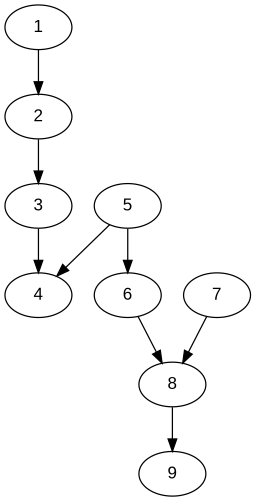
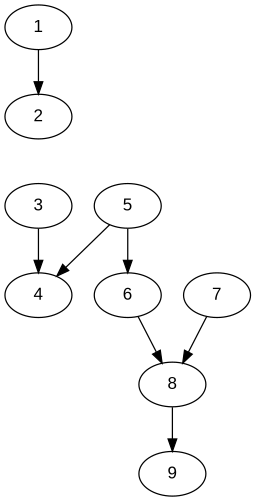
edge "2" -> "3": removed
